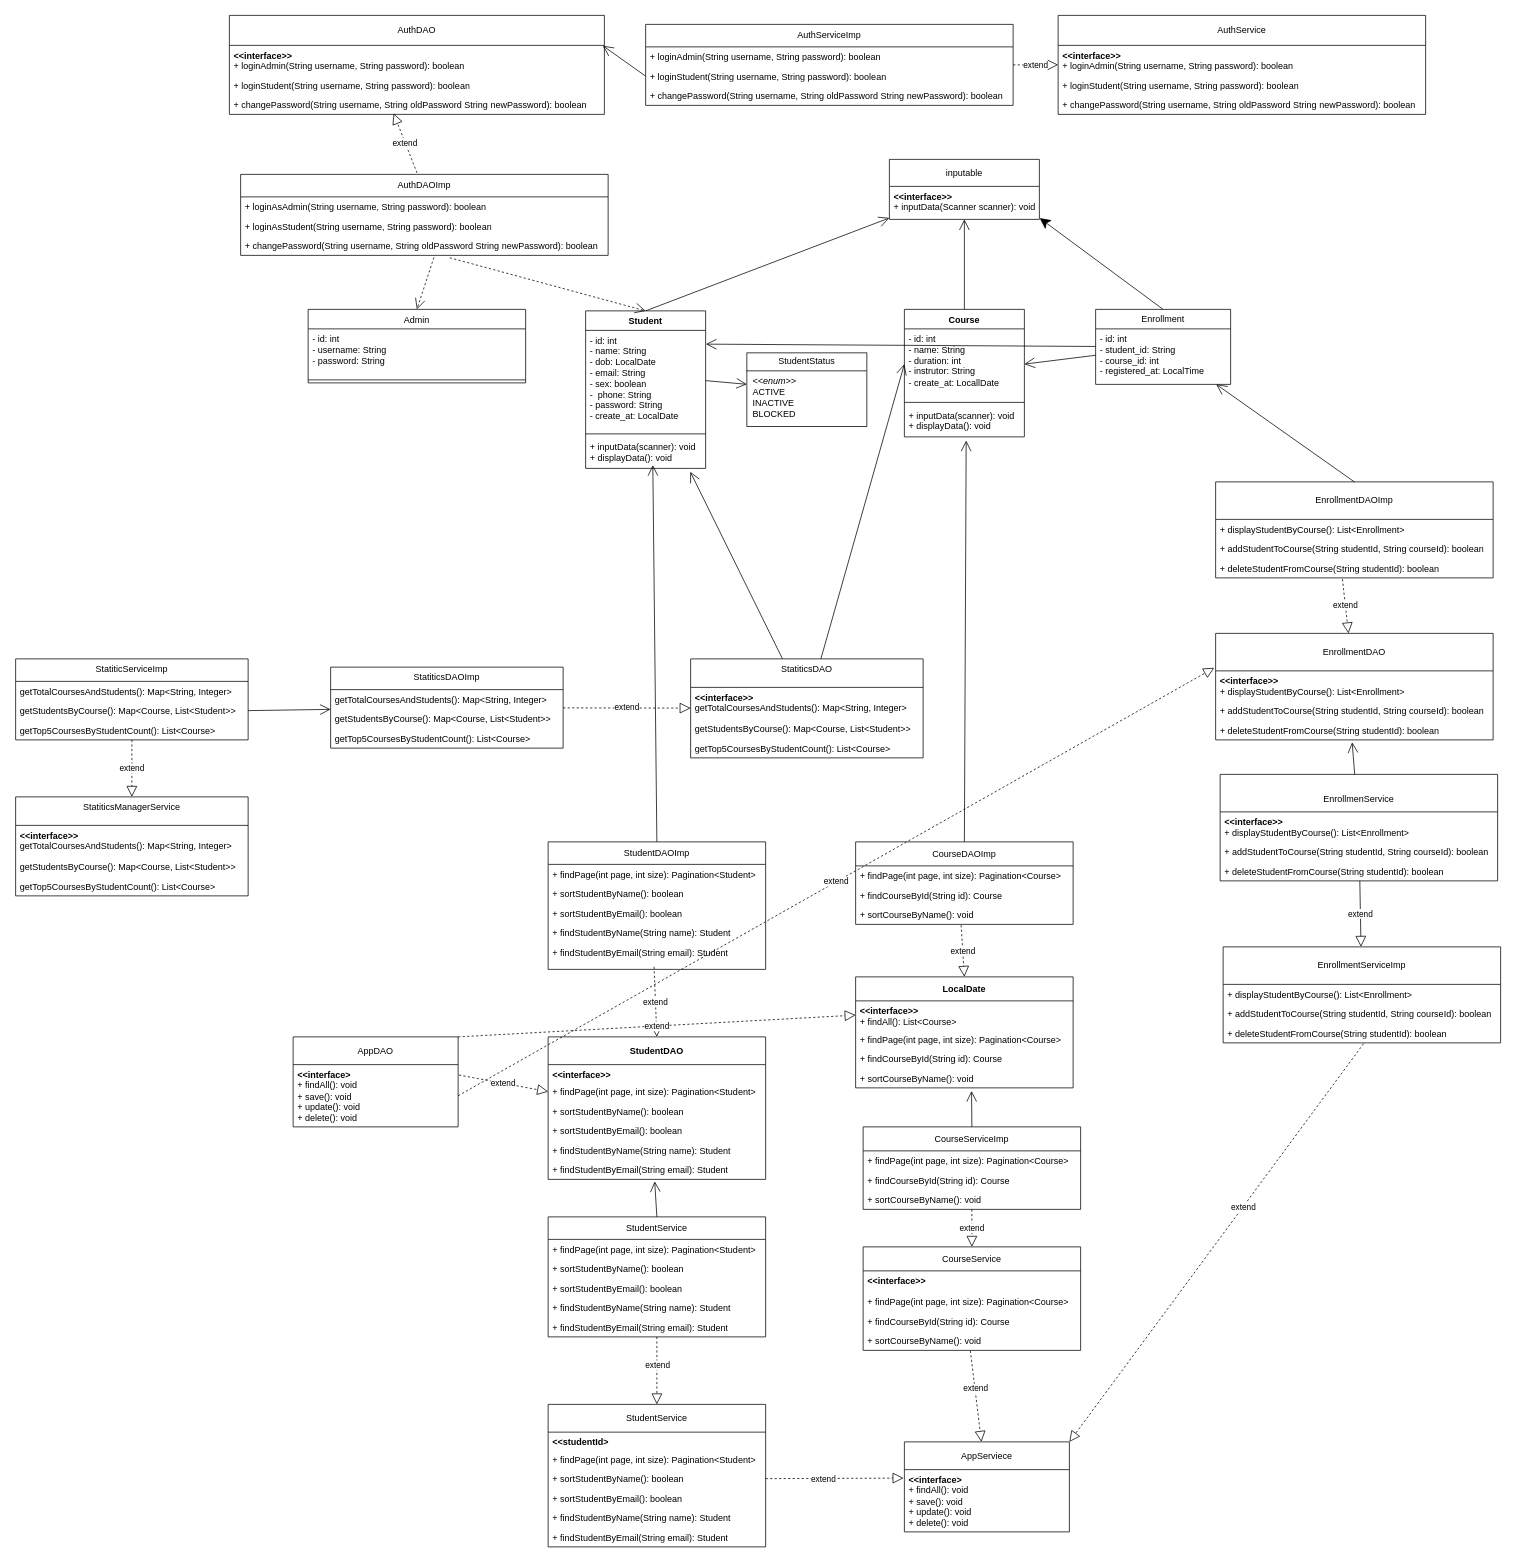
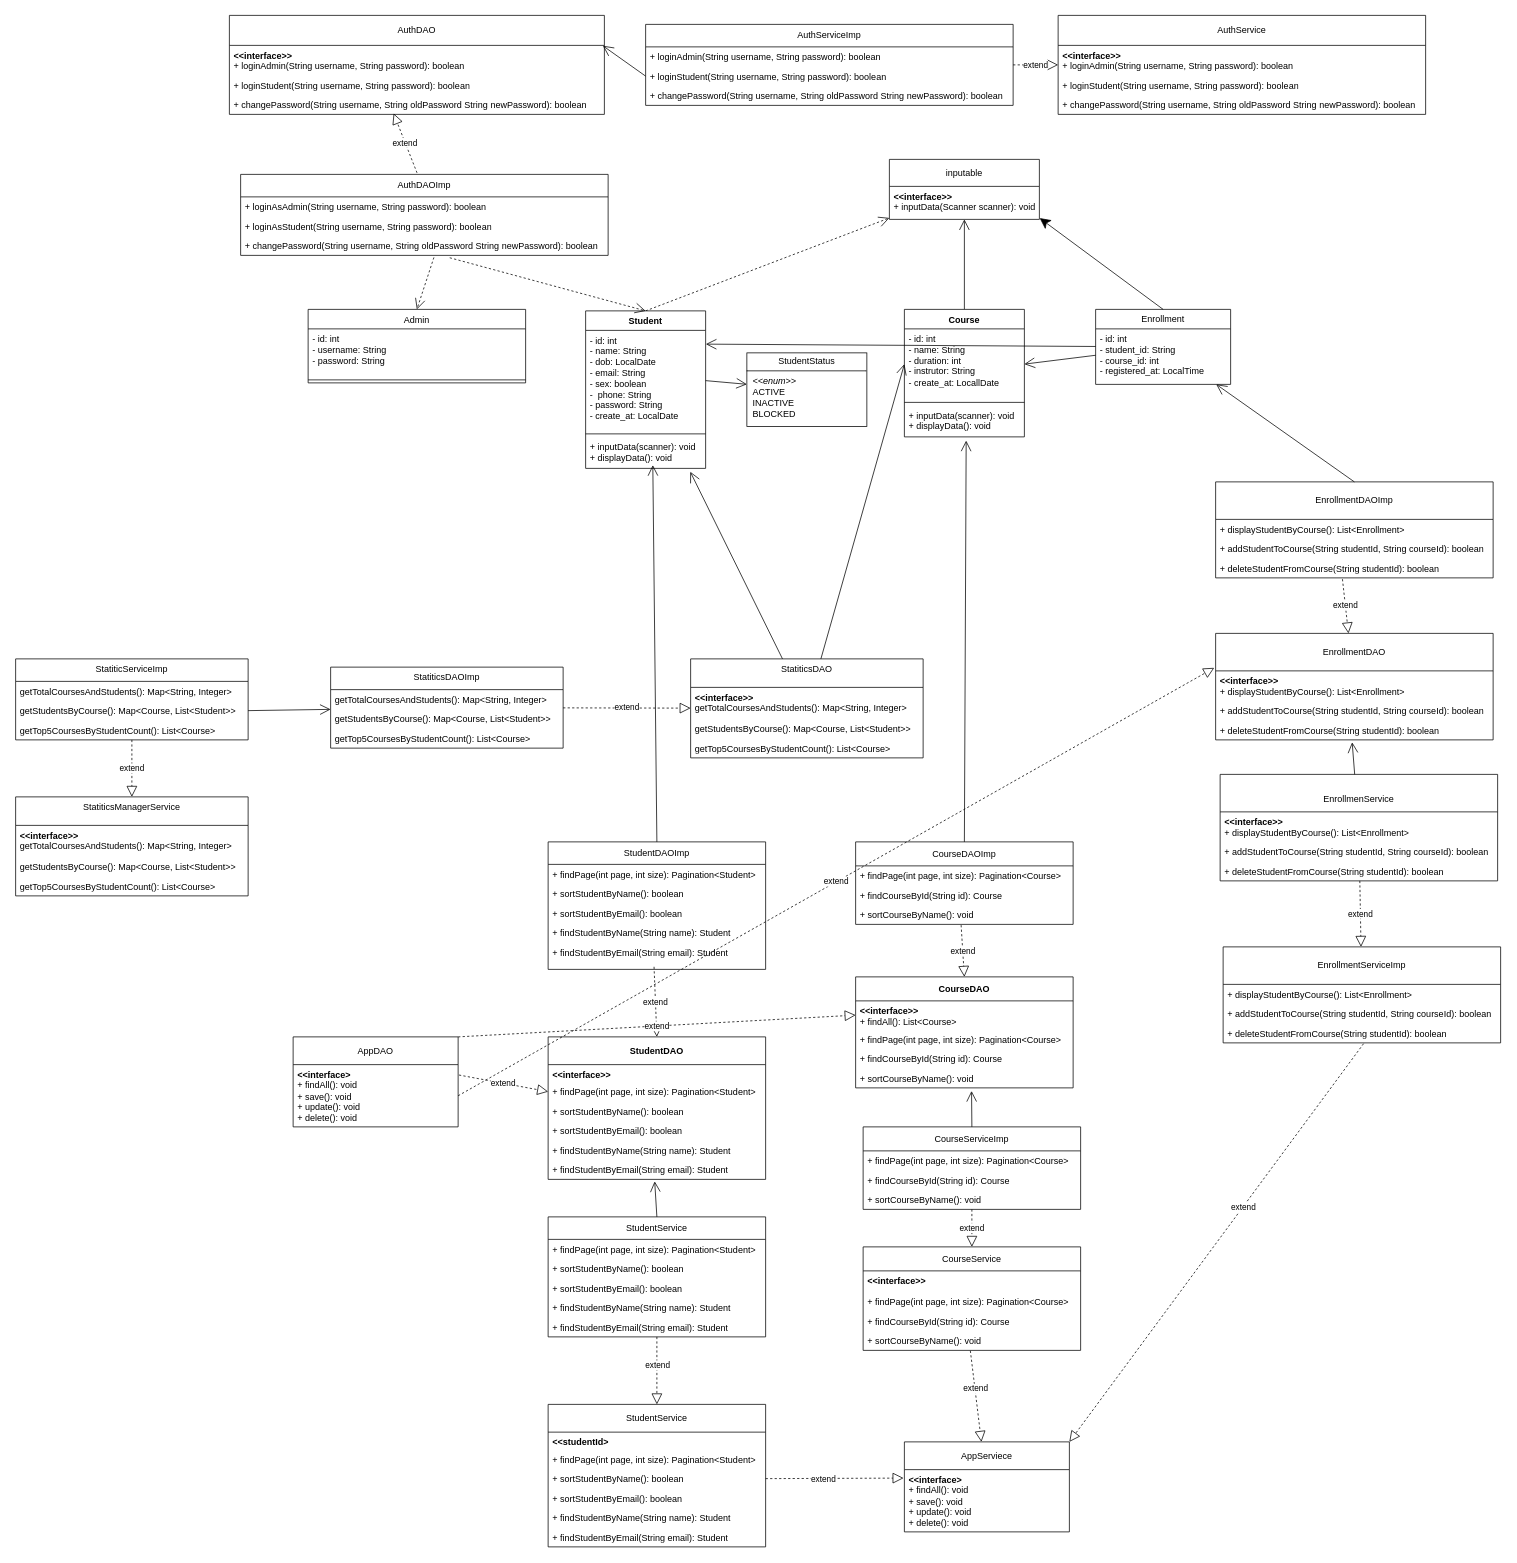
edge "Student" -> "inputable": style solid -> dashed
edge "EnrollmenService" -> "EnrollmentServiceImp": style solid -> dashed
node "LocalDate": label "LocalDate" -> "CourseDAO"
